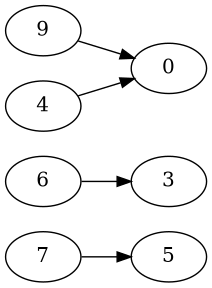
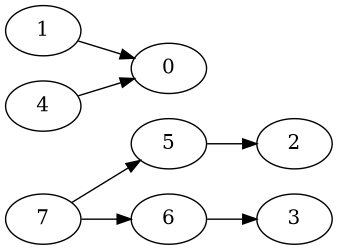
node "9": label "9" -> "1"
node "2": added
edge "7" -> "6": added
